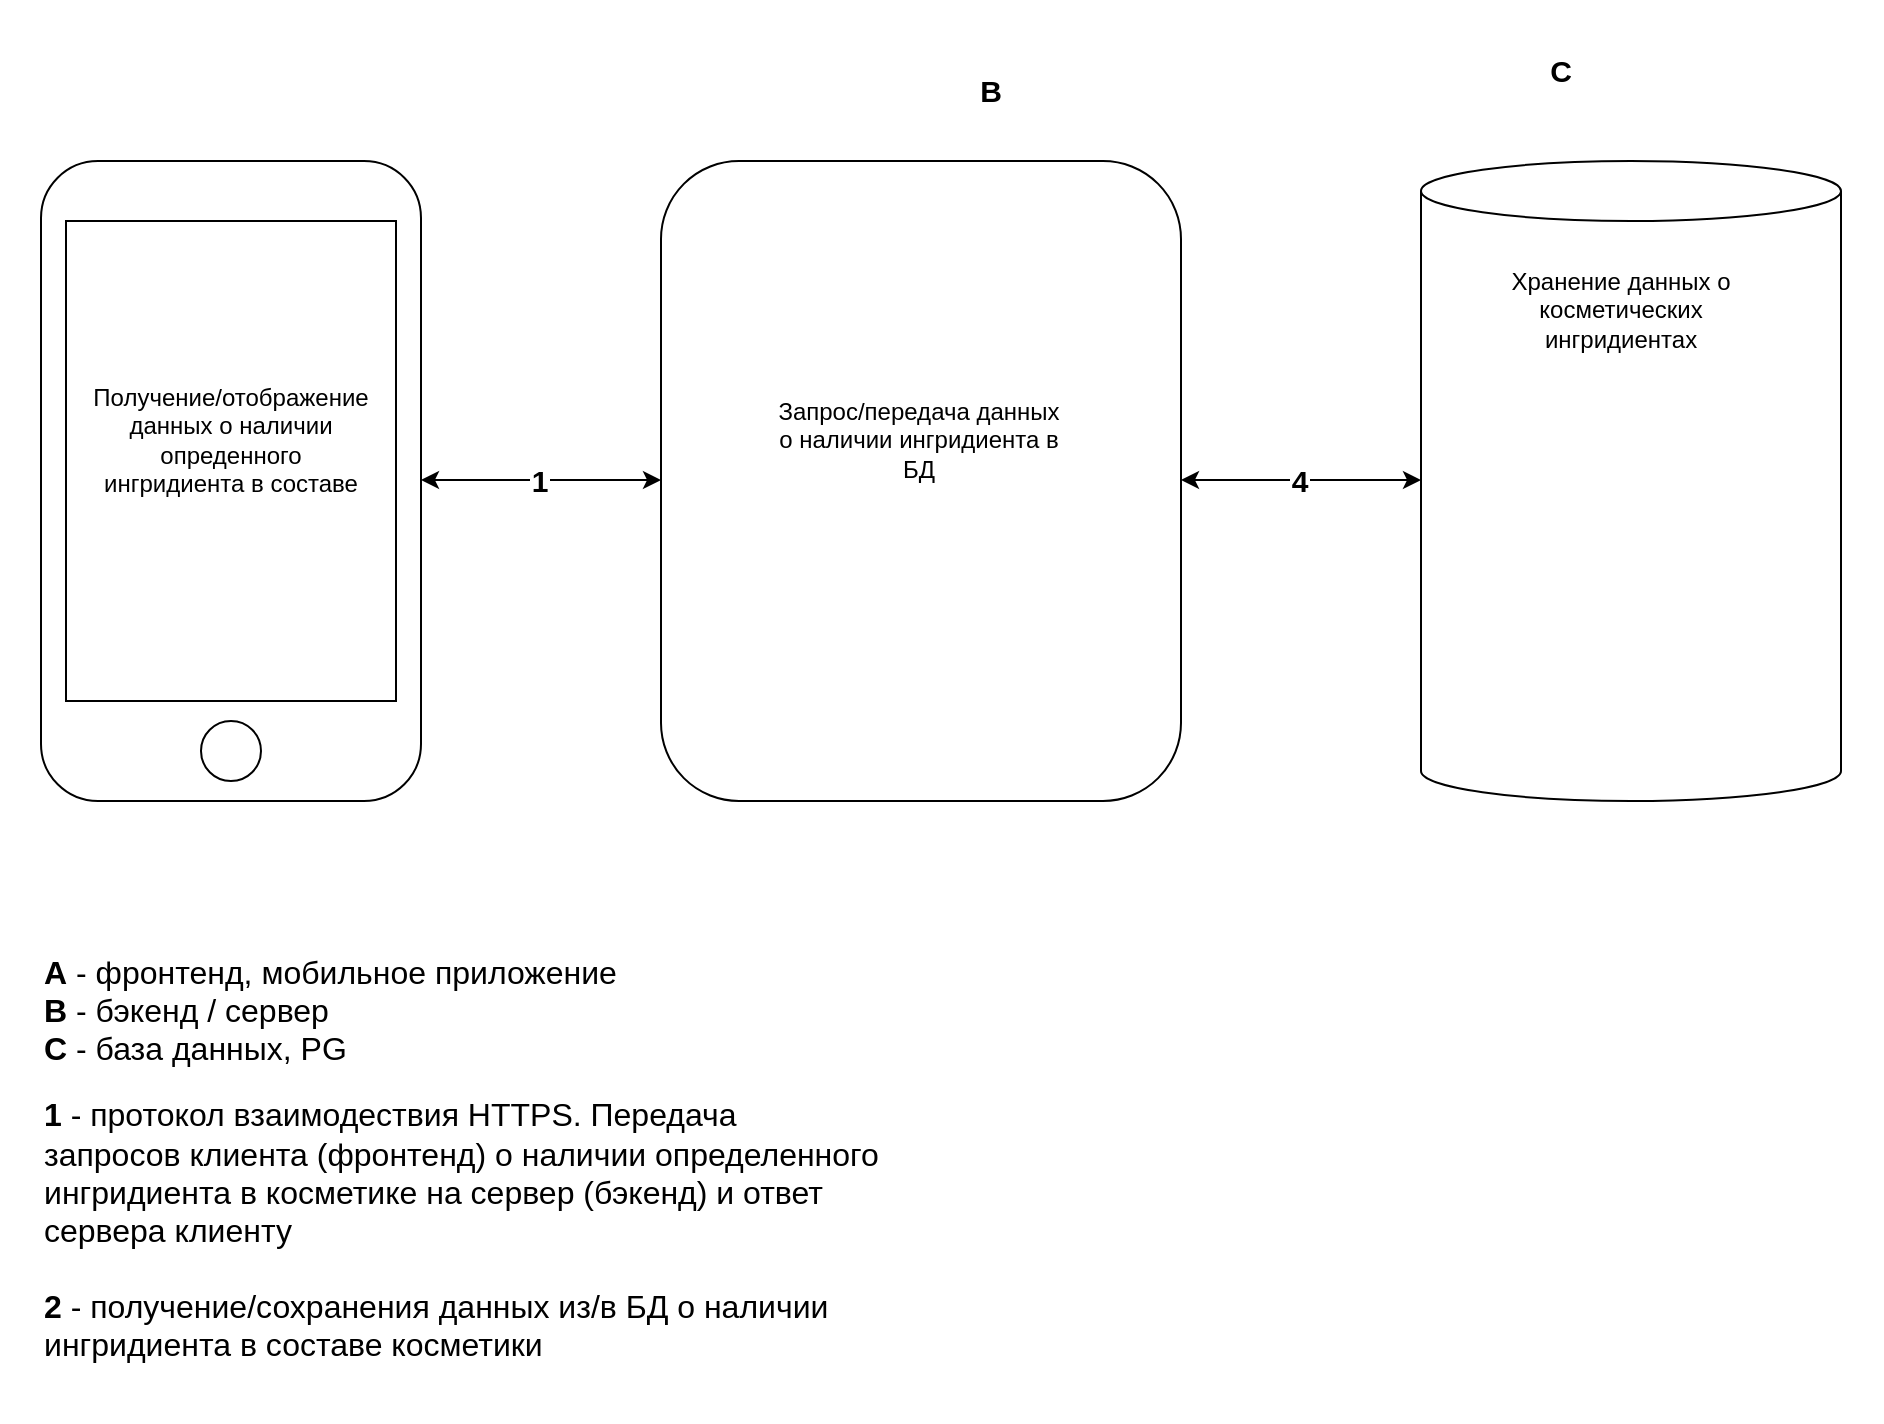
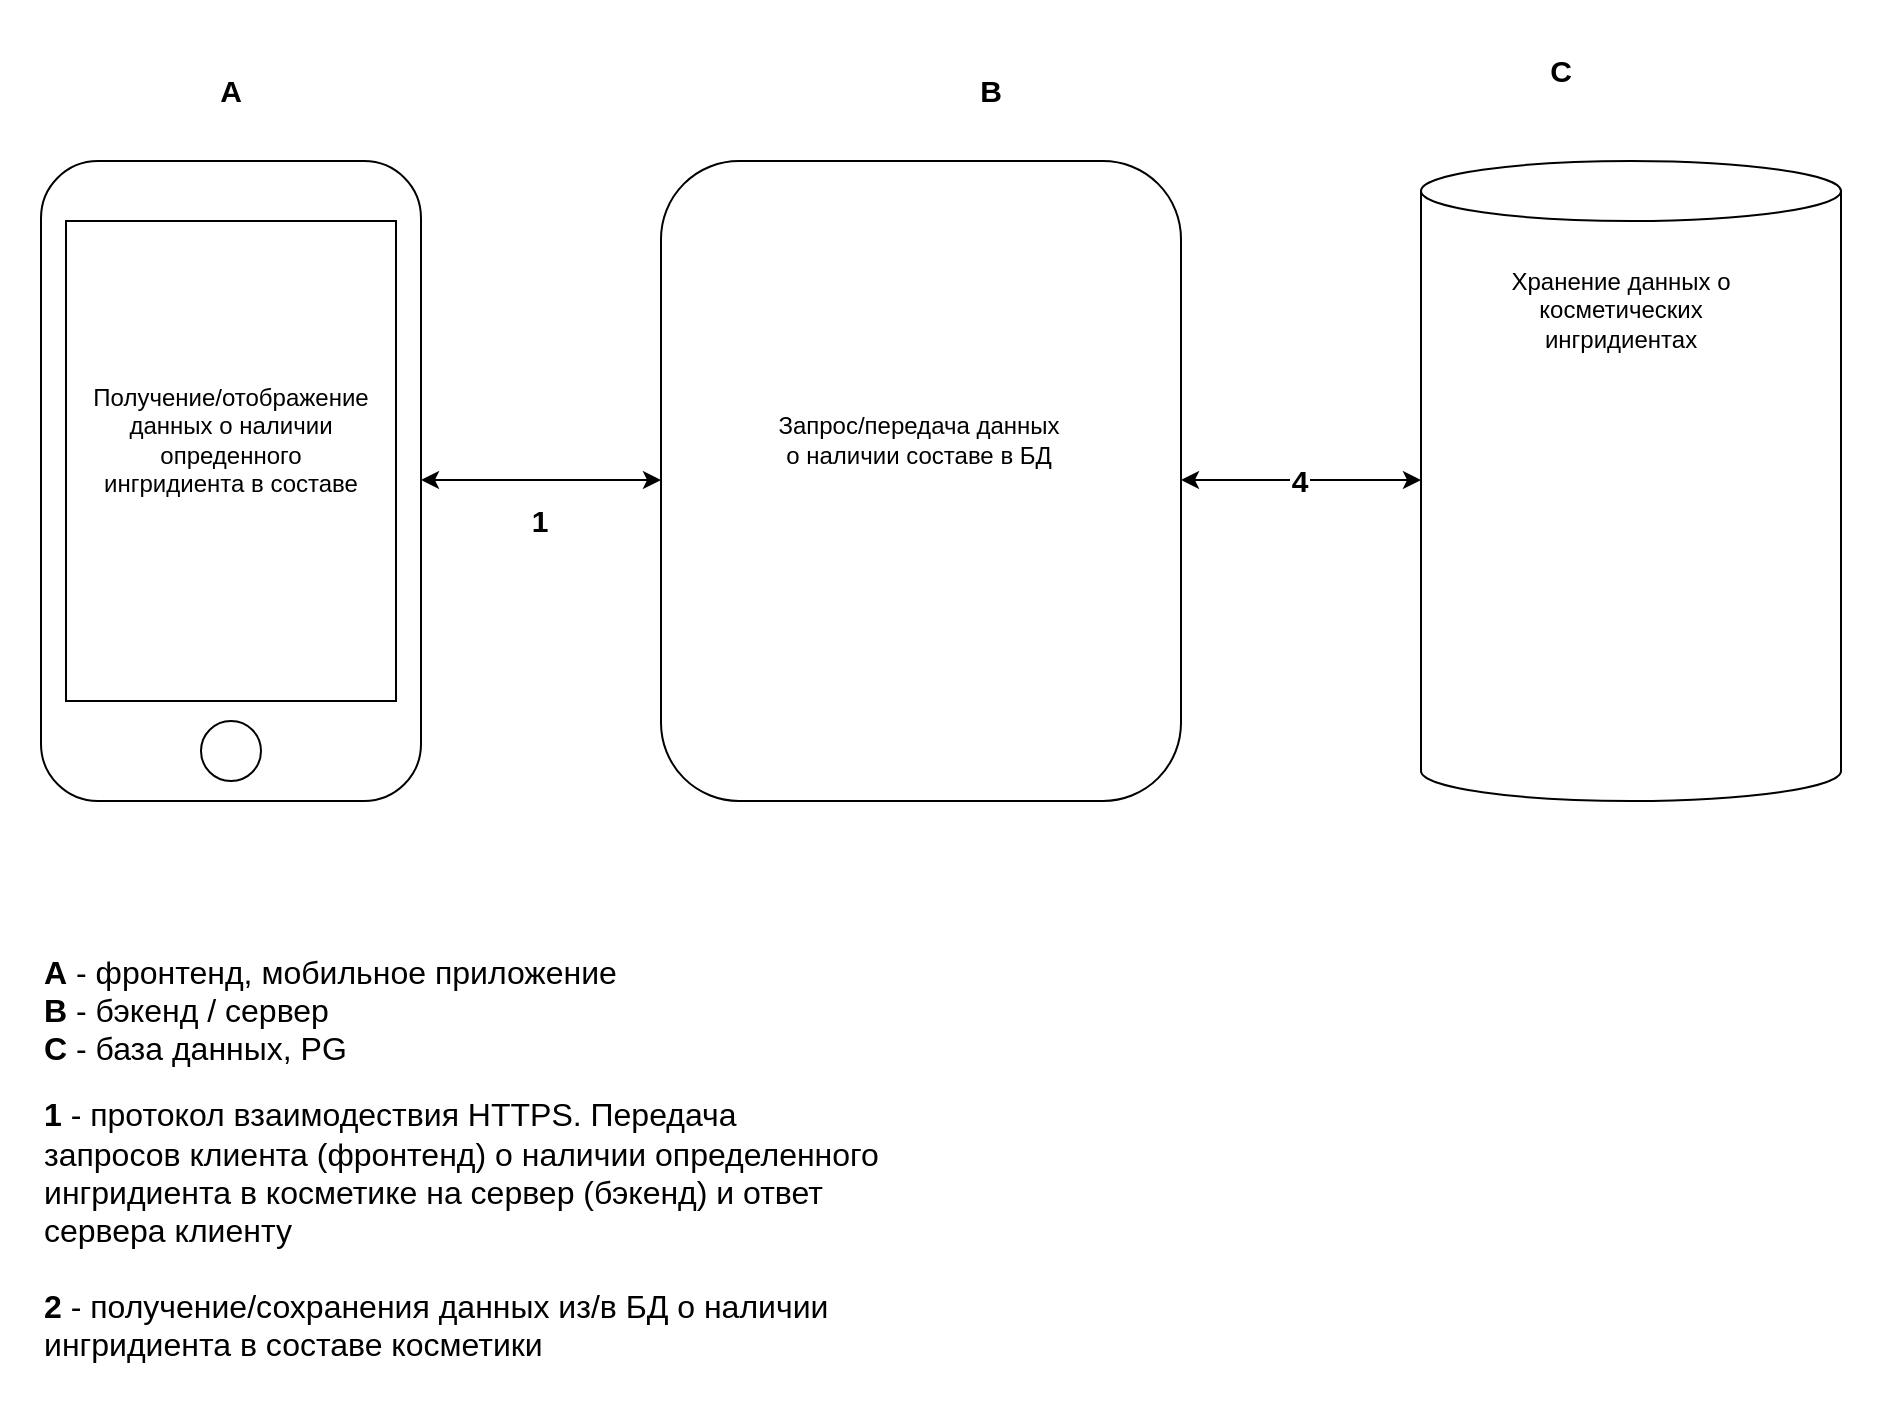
node "A": added
node "Запрос/передача данных о наличии ингридиента в БД": label "Запрос/передача данных о наличии ингридиента в БД" -> "Запрос/передача данных о наличии составе в БД"
node "1": moved (541, 481) -> (541, 521)
